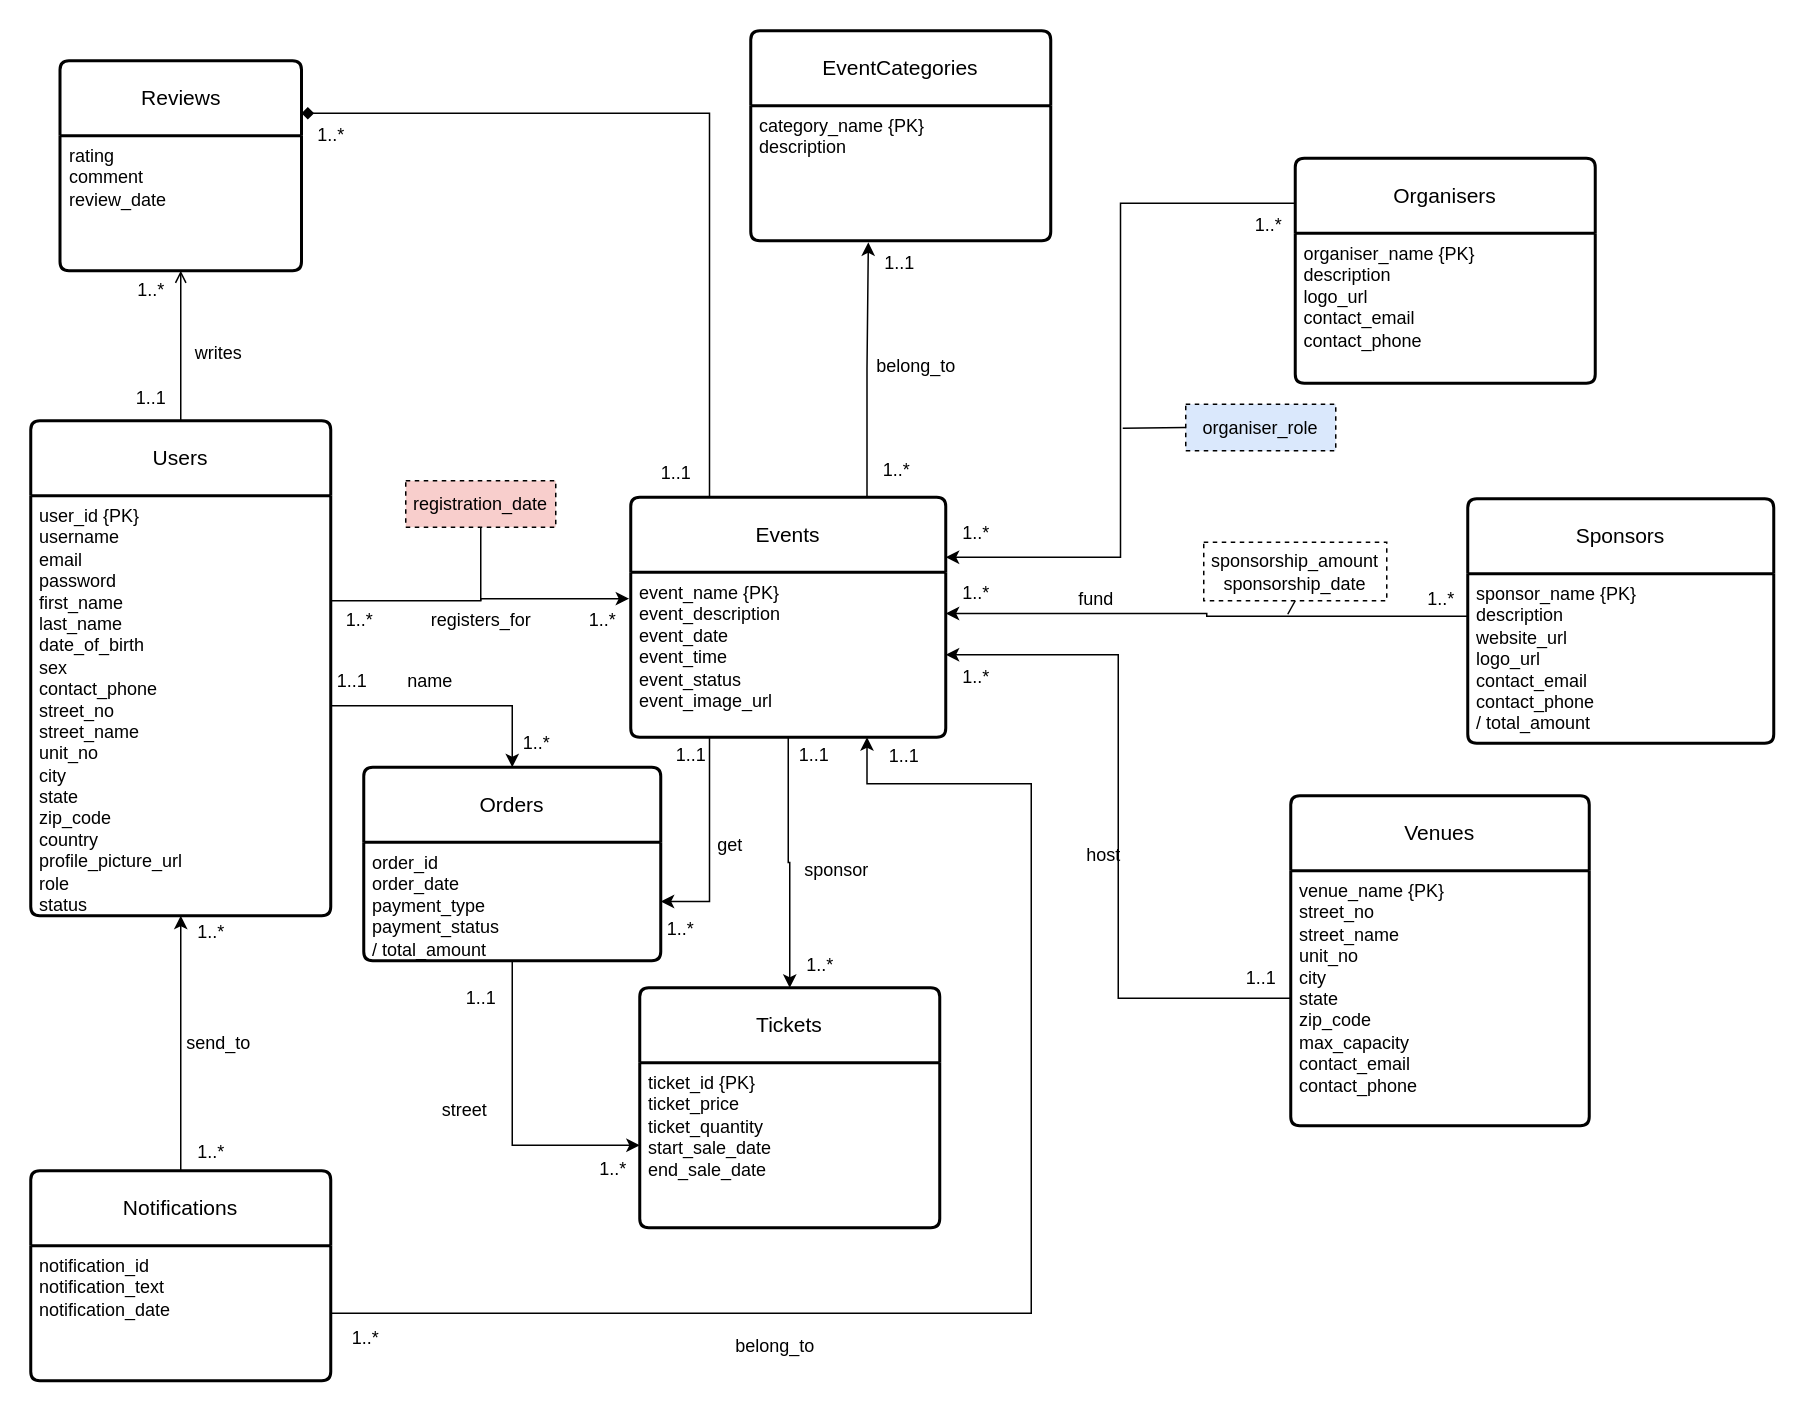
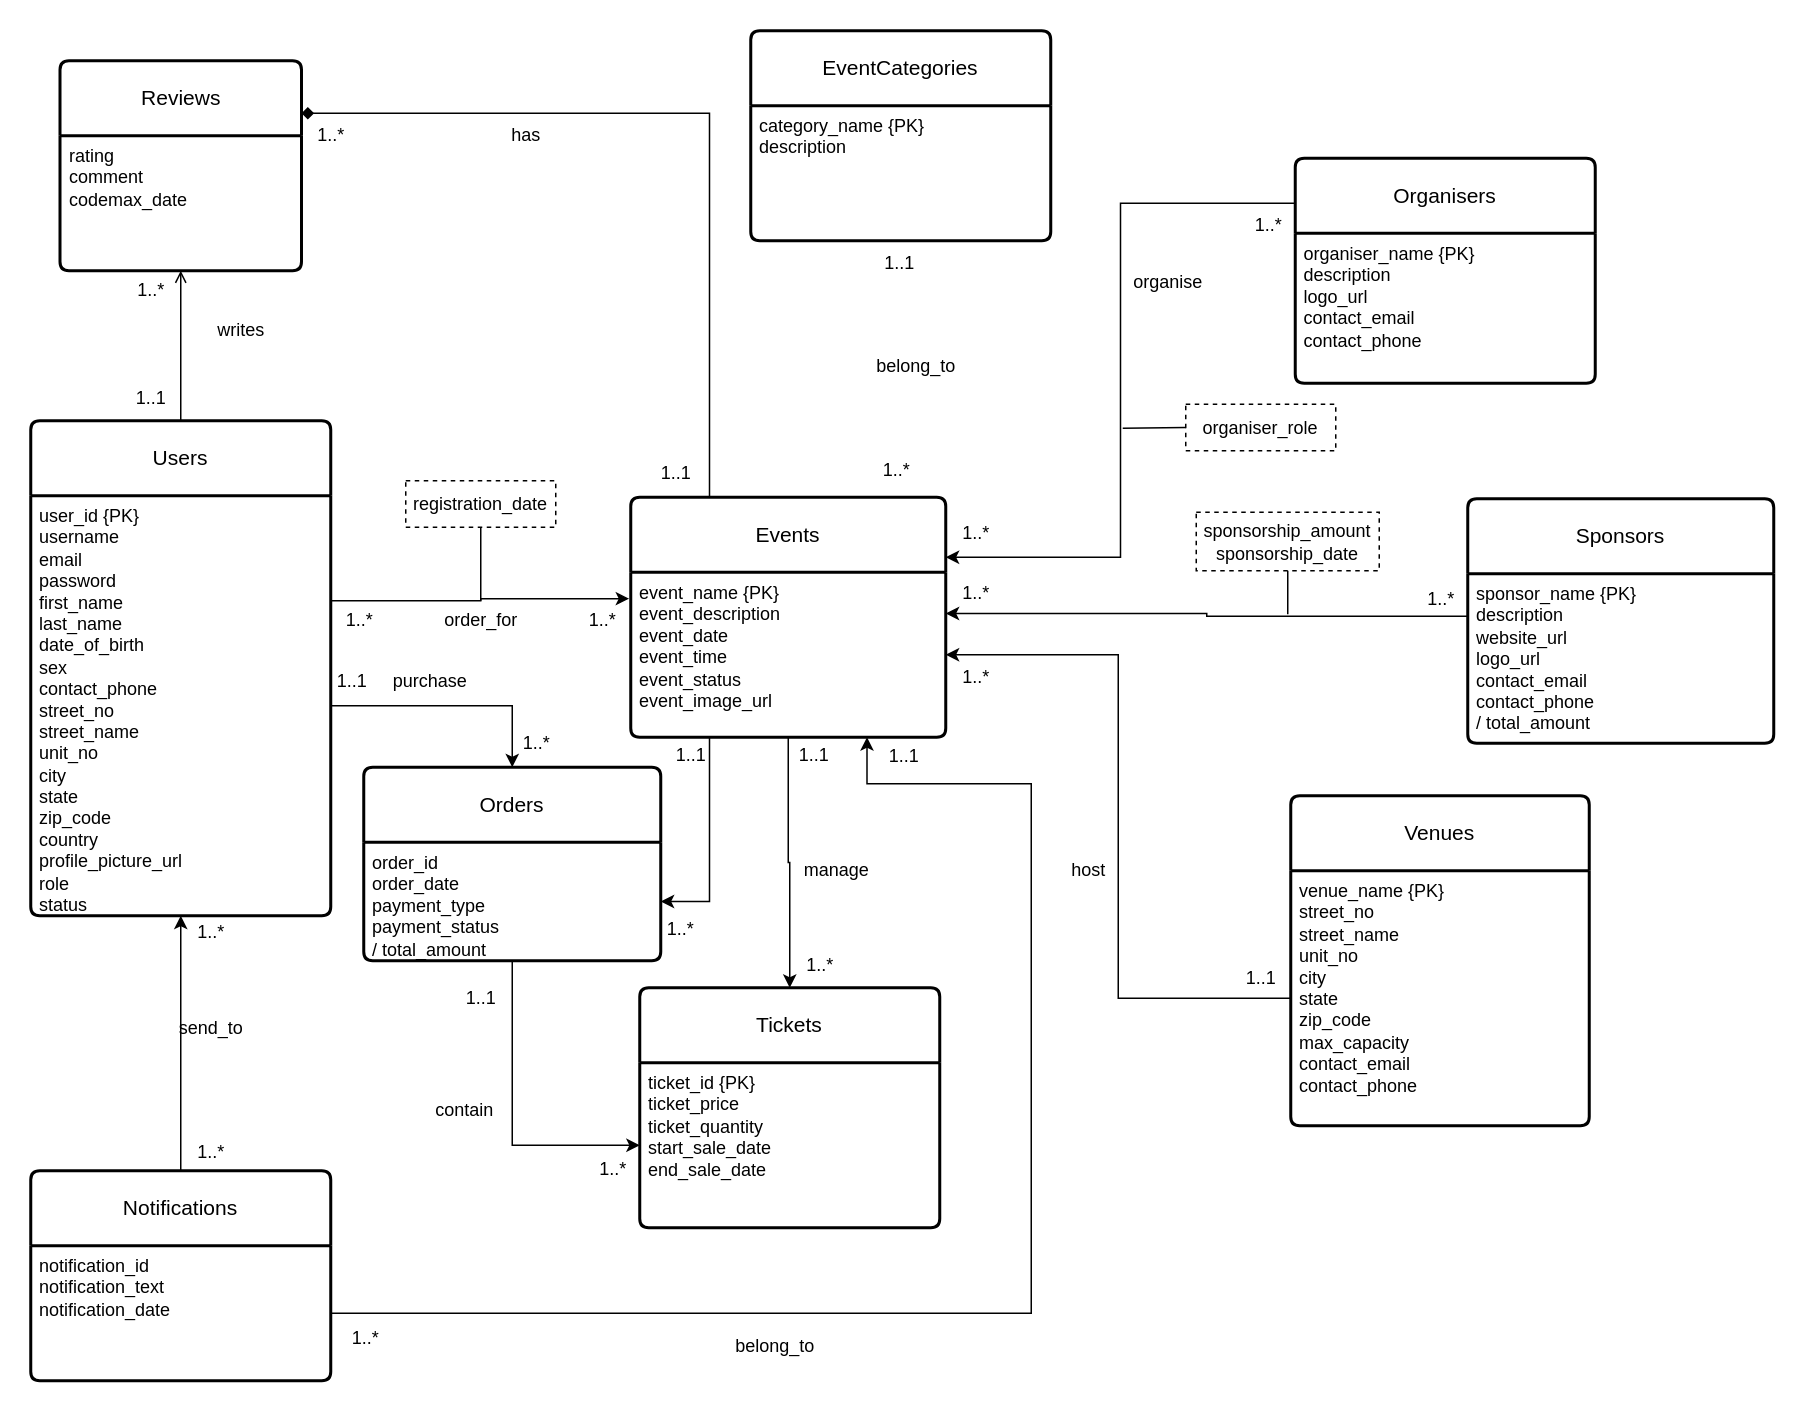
node "has": added
node "rating comment review_date": label "rating comment review_date" -> "rating comment codemax_date"
node "organise": added
node "writes": moved (218, 353) -> (241, 331)
edge "Events" -> "category_name {PK} description": removed
node "organiser_role": fillcolor #dae8fc -> #ffffff
node "registration_date": fillcolor #f8cecc -> #ffffff
node "sponsorship_amount sponsorship_date": moved (1295, 572) -> (1288, 542)
node "fund": removed
node "registers_for": label "registers_for" -> "order_for"
node "name": label "name" -> "purchase"
node "get": removed
node "host": moved (1103, 856) -> (1088, 871)
node "sponsor": label "sponsor" -> "manage"
node "send_to": moved (218, 1043) -> (211, 1028)
node "street": label "street" -> "contain"
